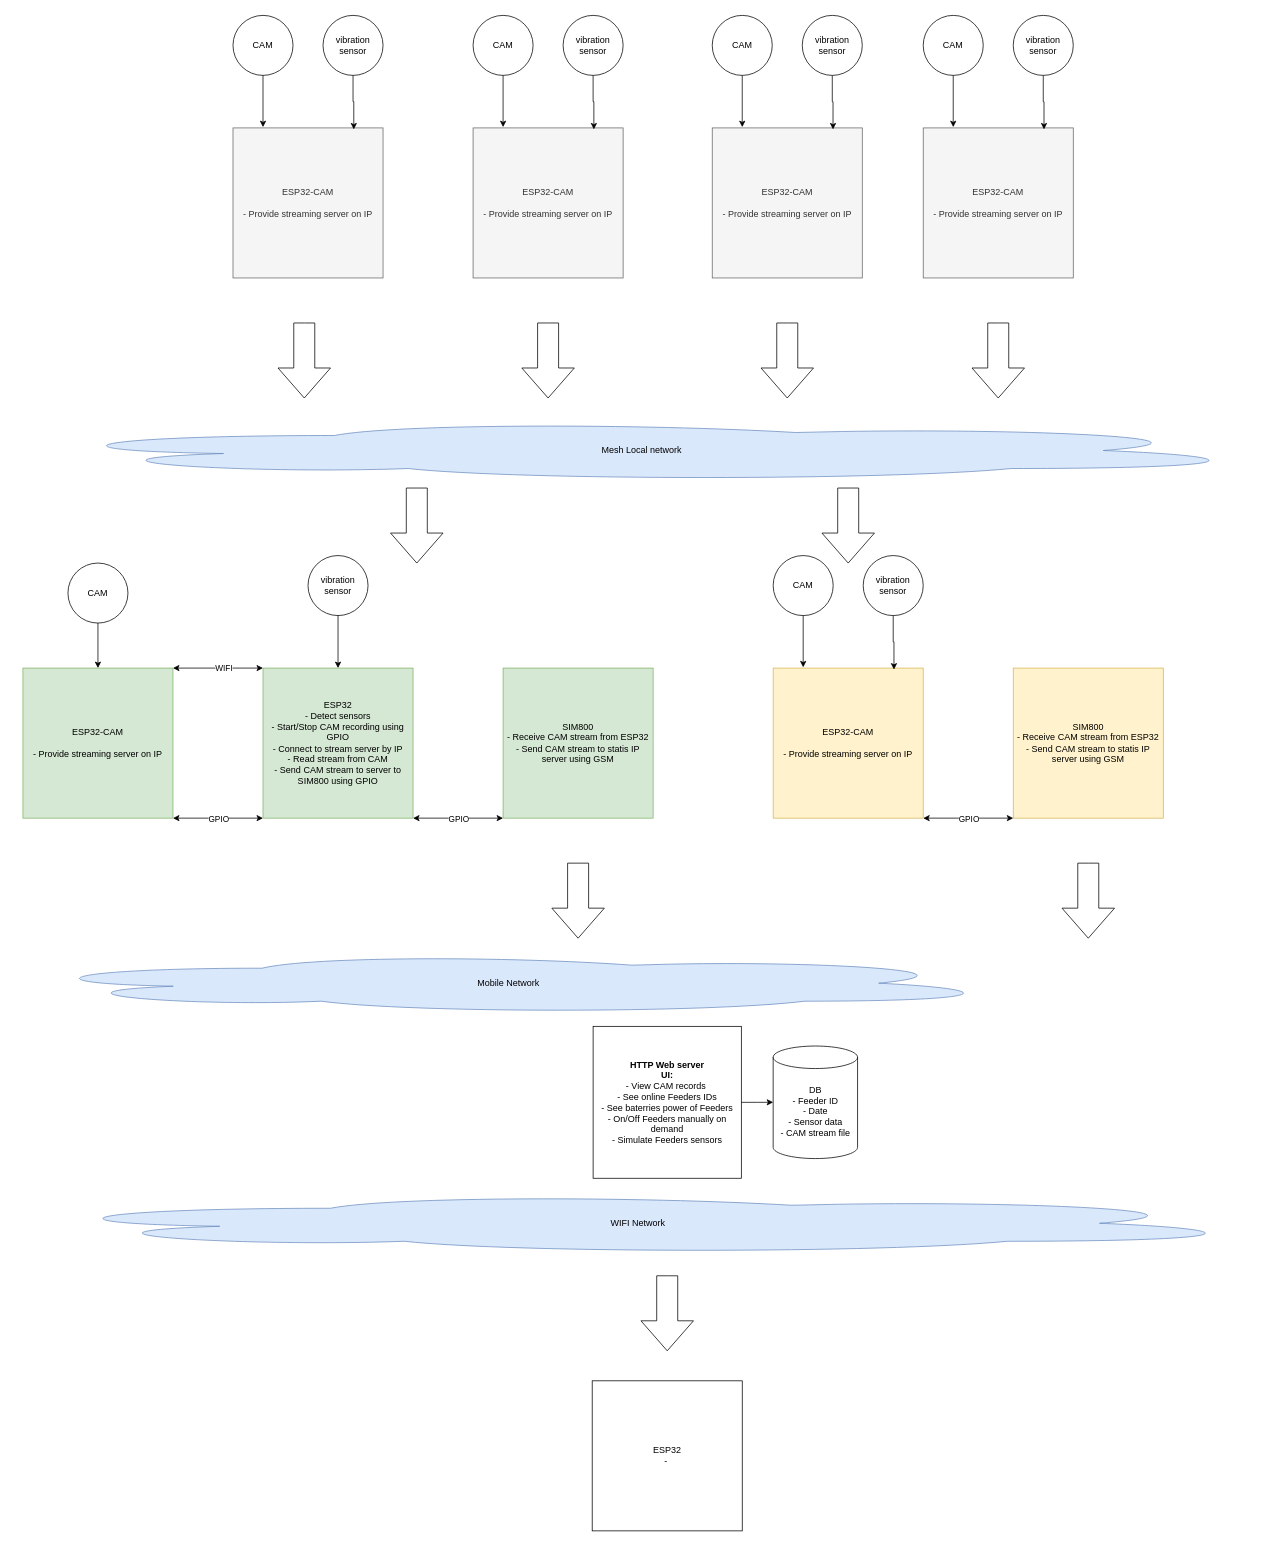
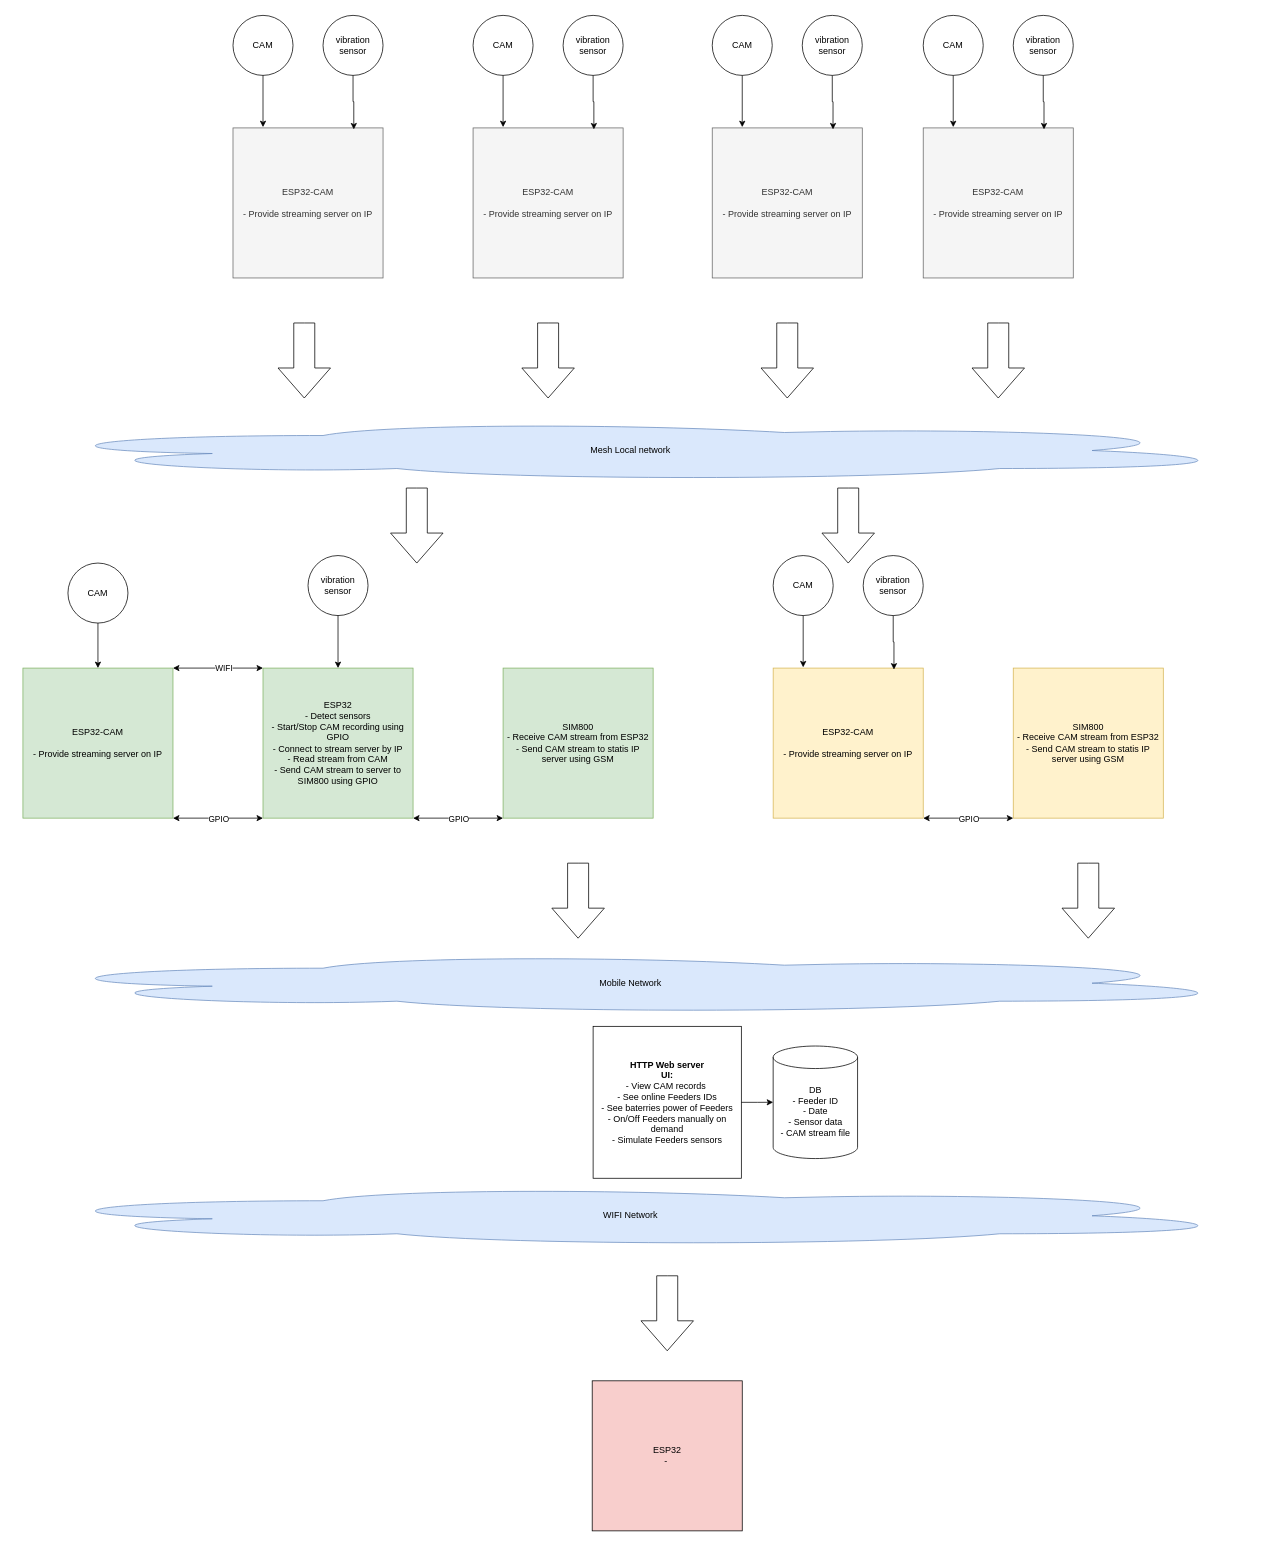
node "Mesh Local network": moved (642, 450) -> (630, 450)
node "Mobile Network": size 986x60 -> 1230x60
node "WIFI Network": moved (638, 1223) -> (630, 1215)
node "ESP32 -": fillcolor #ffffff -> #f8cecc
